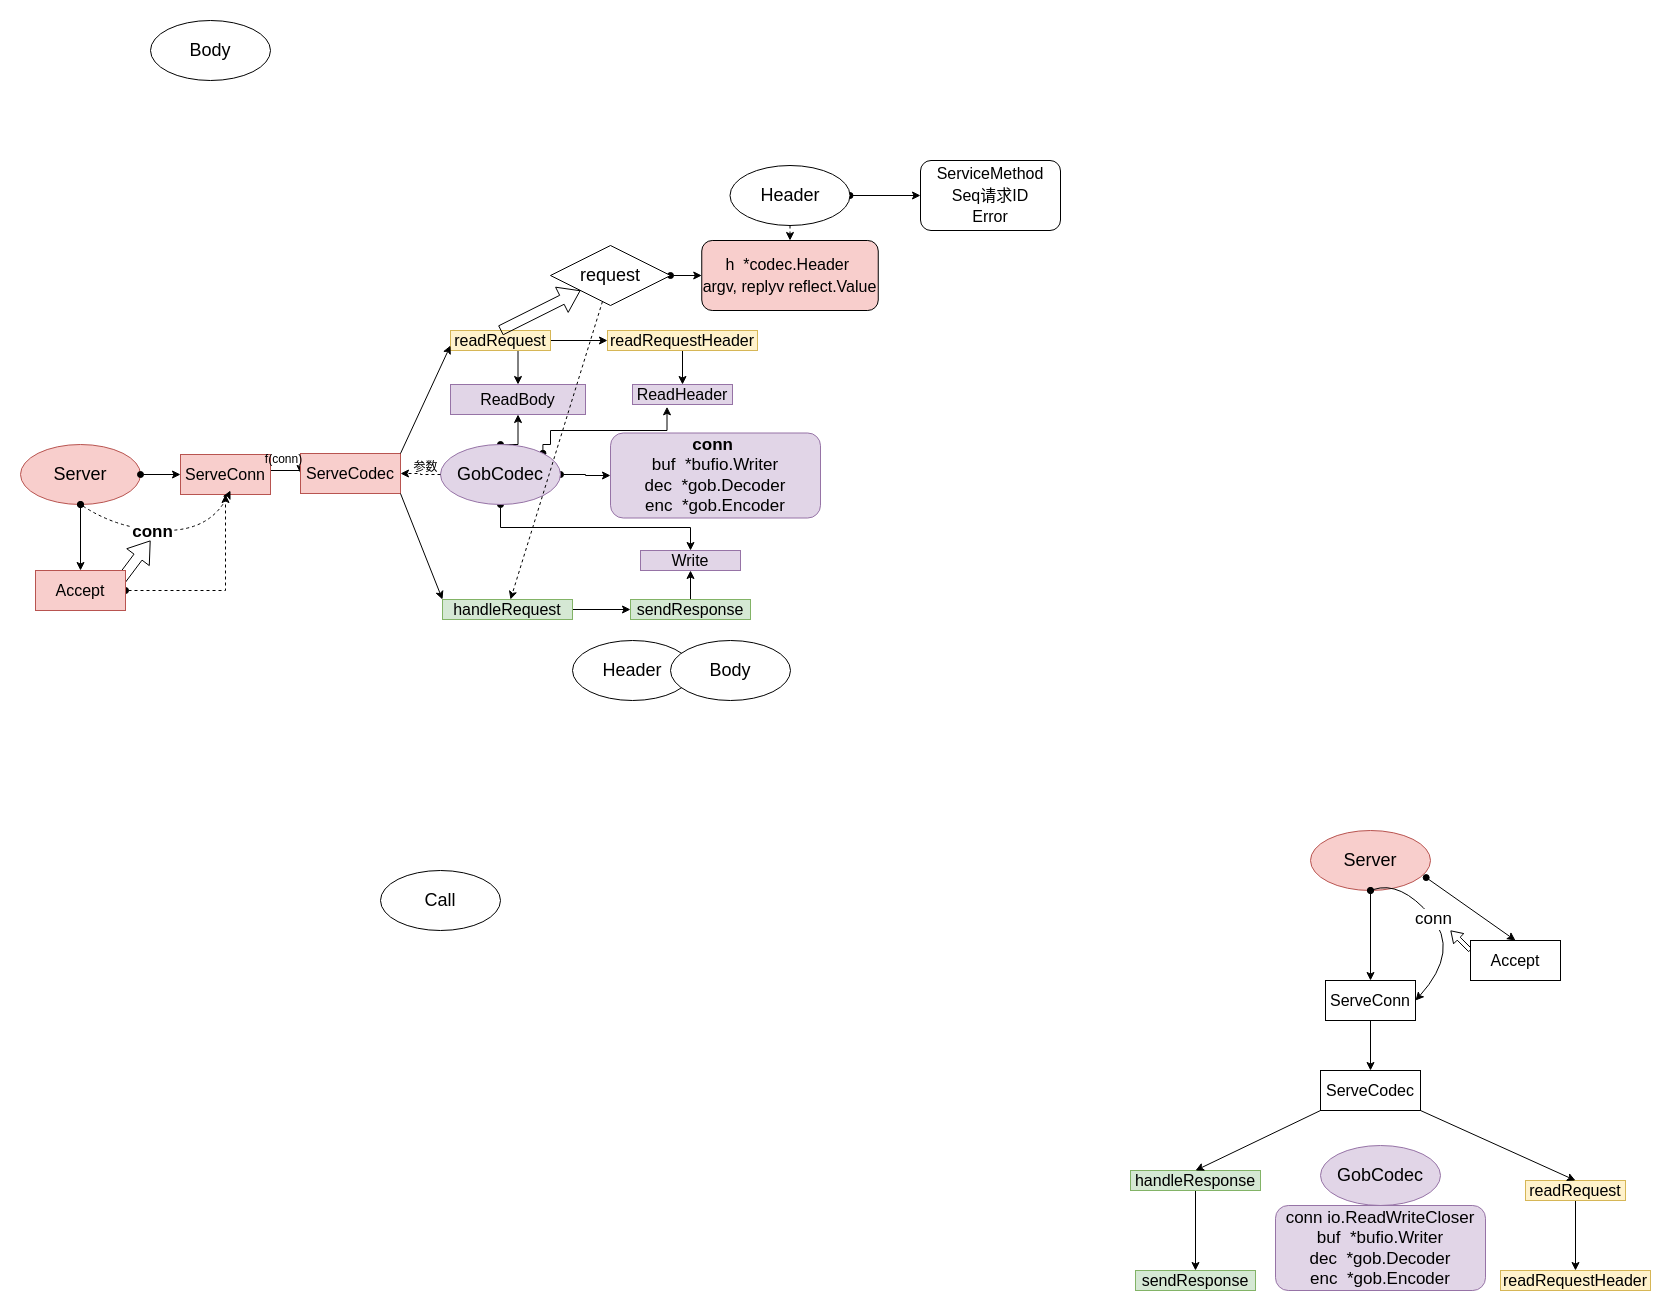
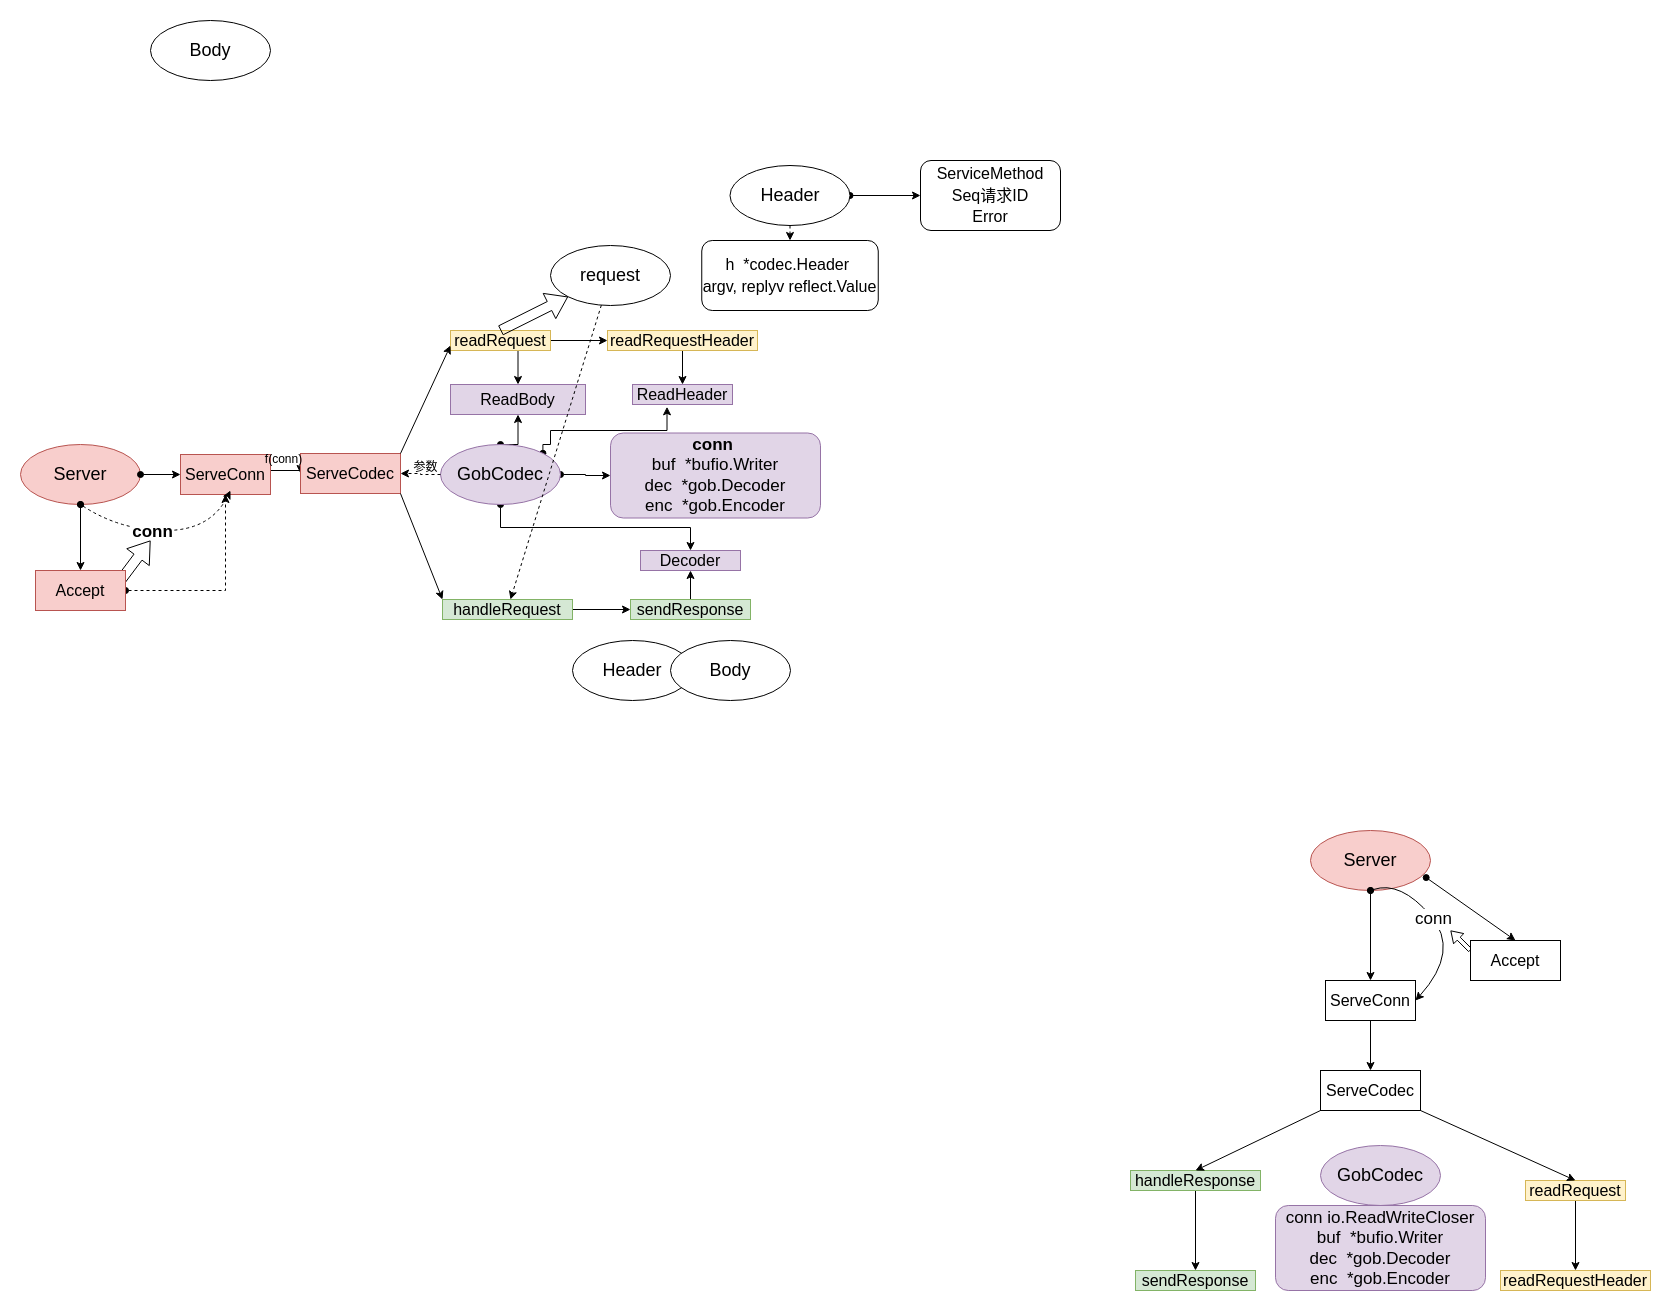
node "request": shape diamond -> ellipse
edge "request" -- "h *codec.Header argv, replyv reflect.Value": removed
node "h *codec.Header argv, replyv reflect.Value": fillcolor #f8cecc -> #ffffff
node "Write": label "Write" -> "Decoder"
node "Call": removed
